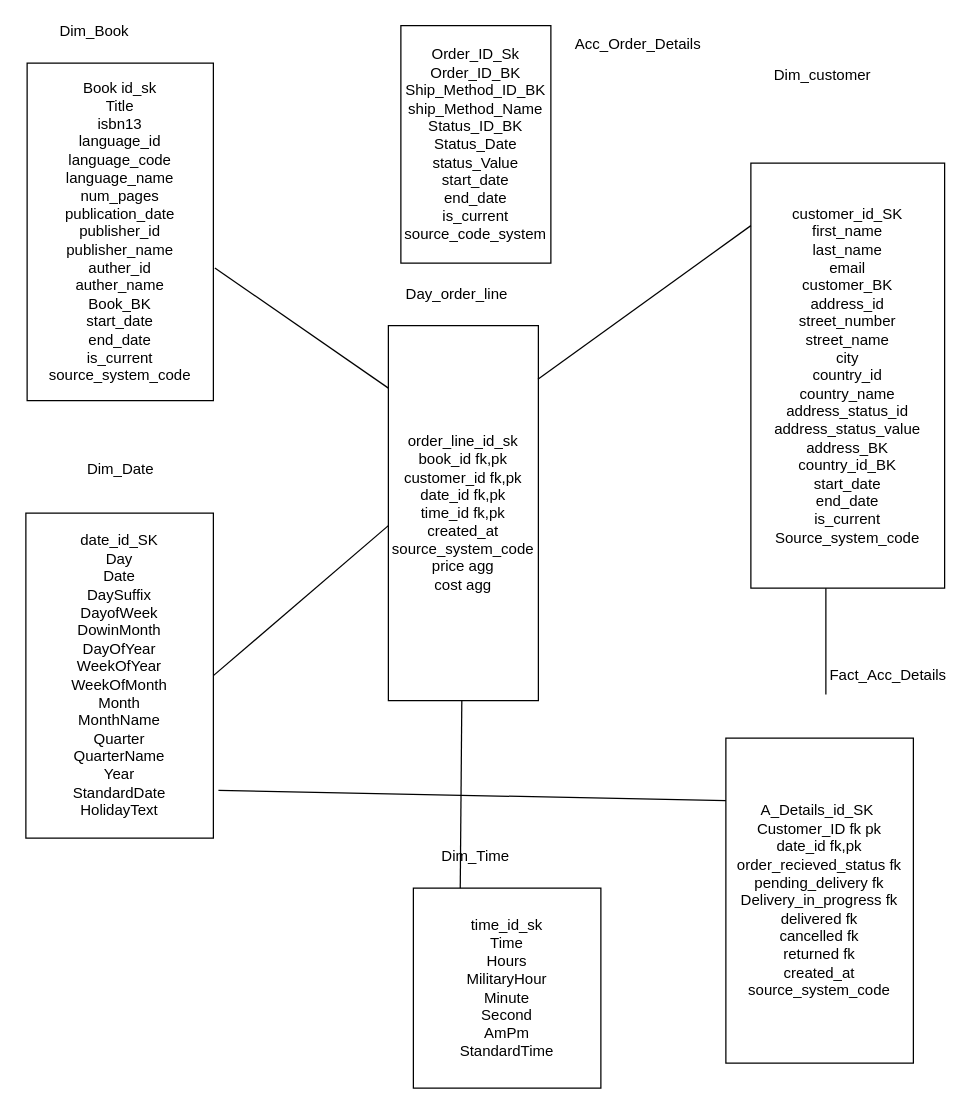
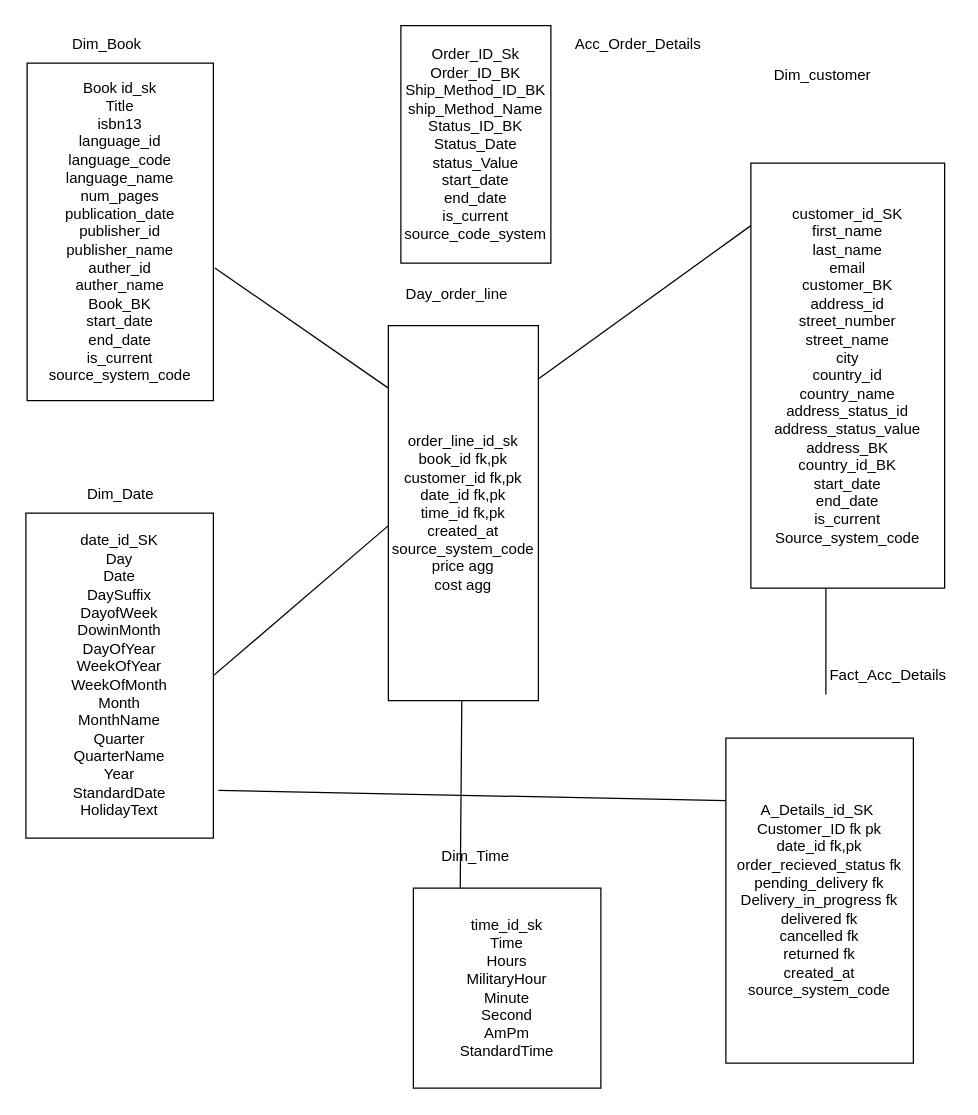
node "Dim_Book": moved (94, 32) -> (107, 44)
node "Dim_Date": moved (121, 469) -> (121, 494)
